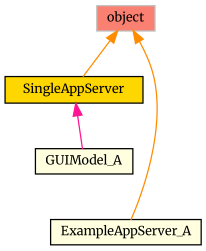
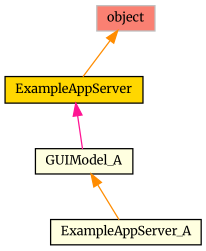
node "SingleAppServer": label "SingleAppServer" -> "ExampleAppServer"
edge "ExampleAppServer_A" -> "object": now "ExampleAppServer_A" -> "GUIModel_A"
